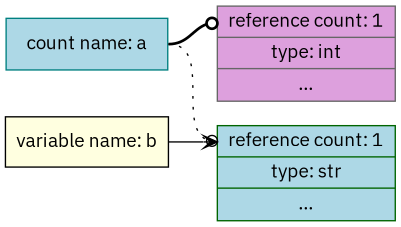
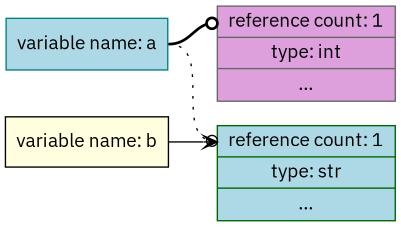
node "count name: a": label "count name: a" -> "variable name: a"
